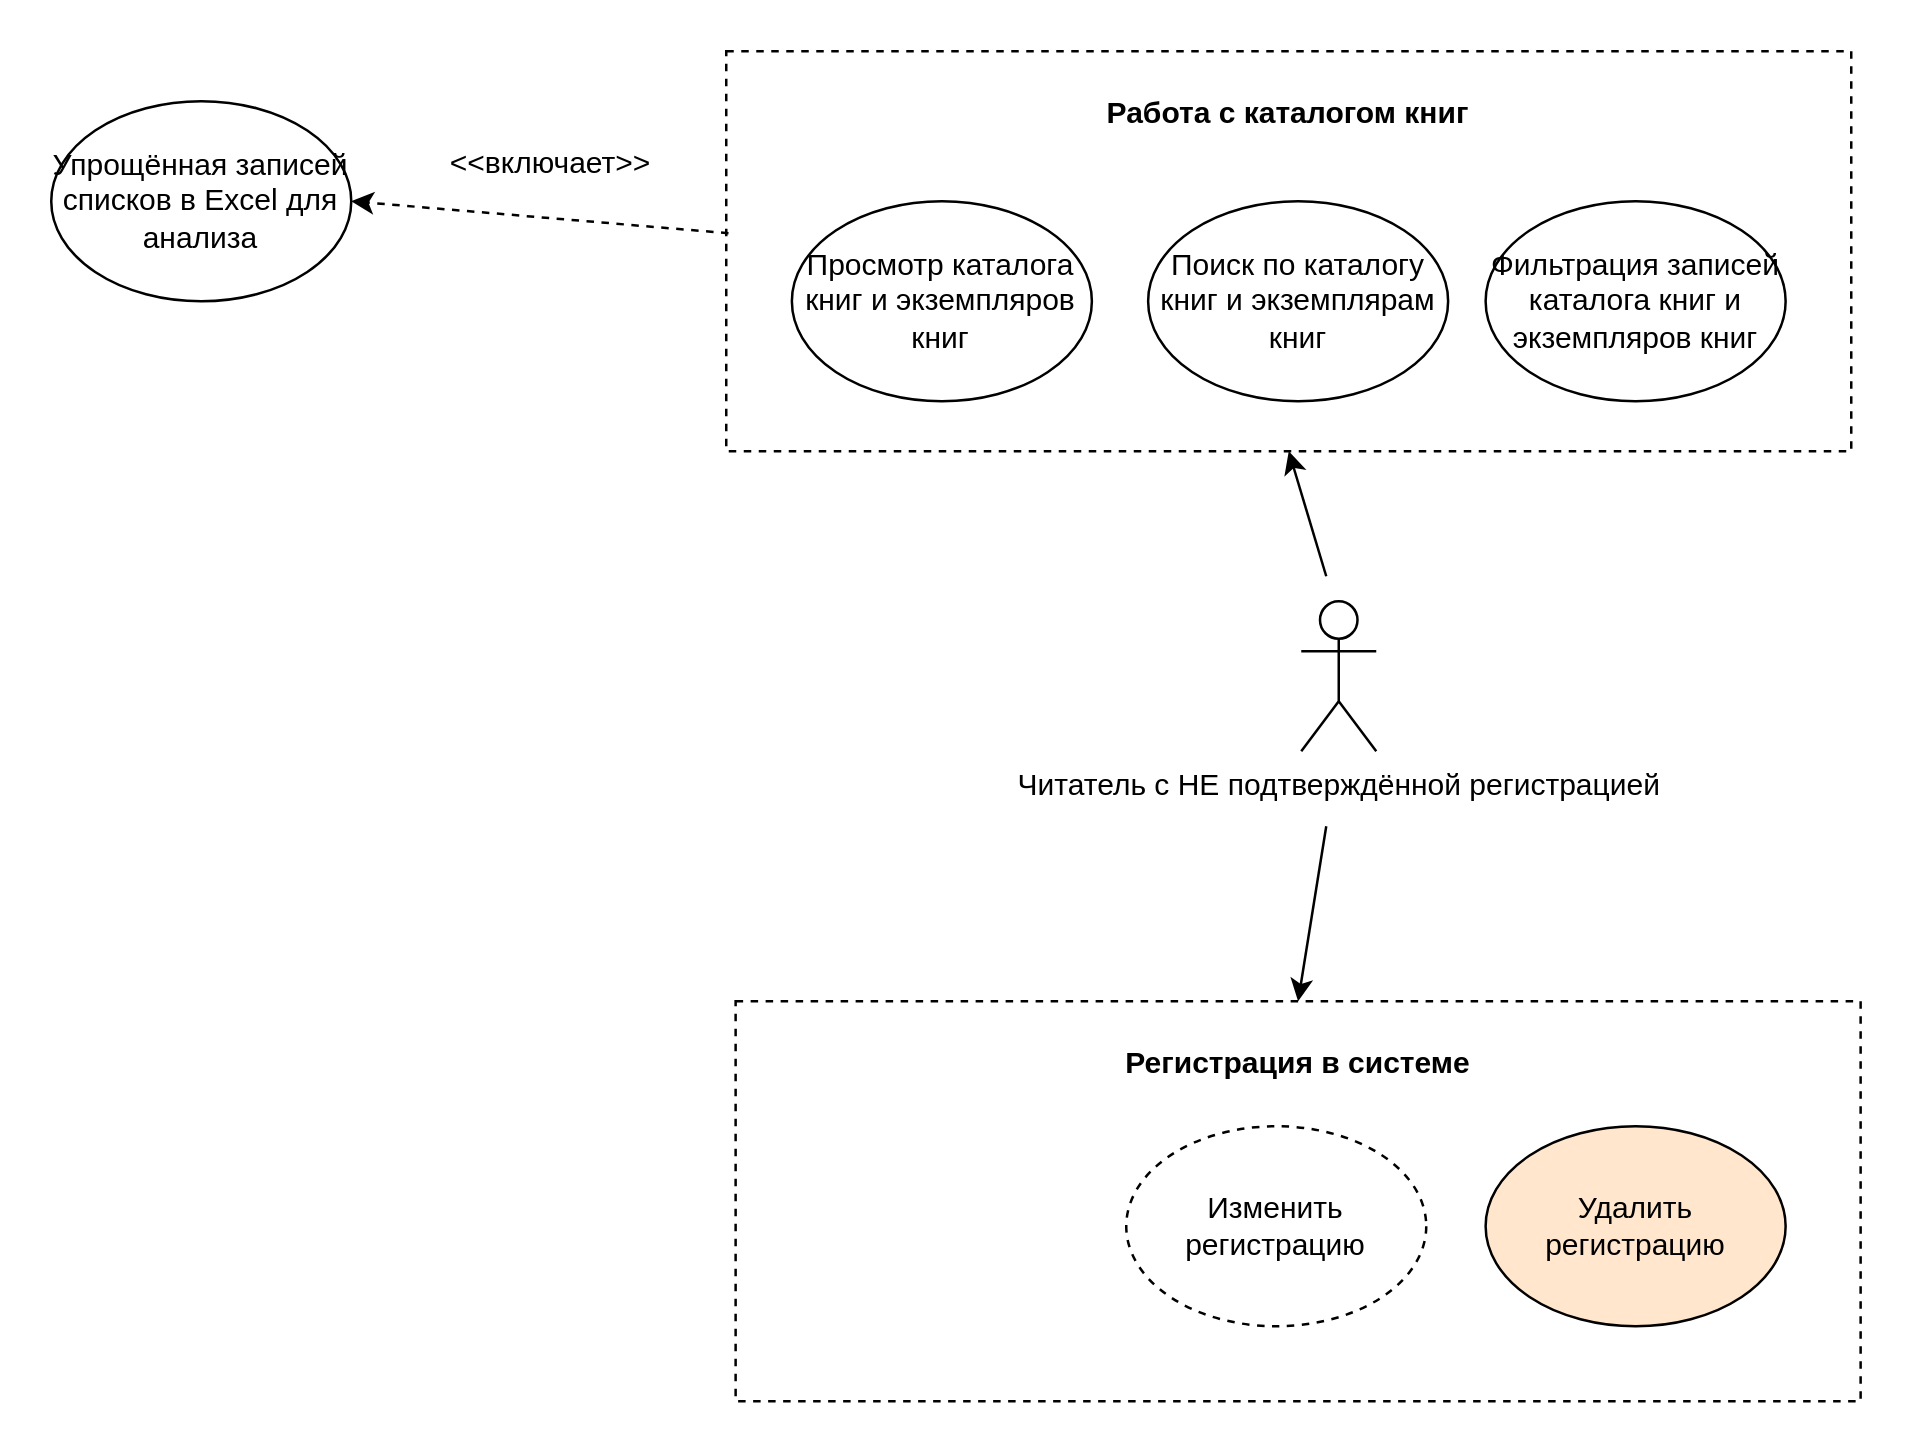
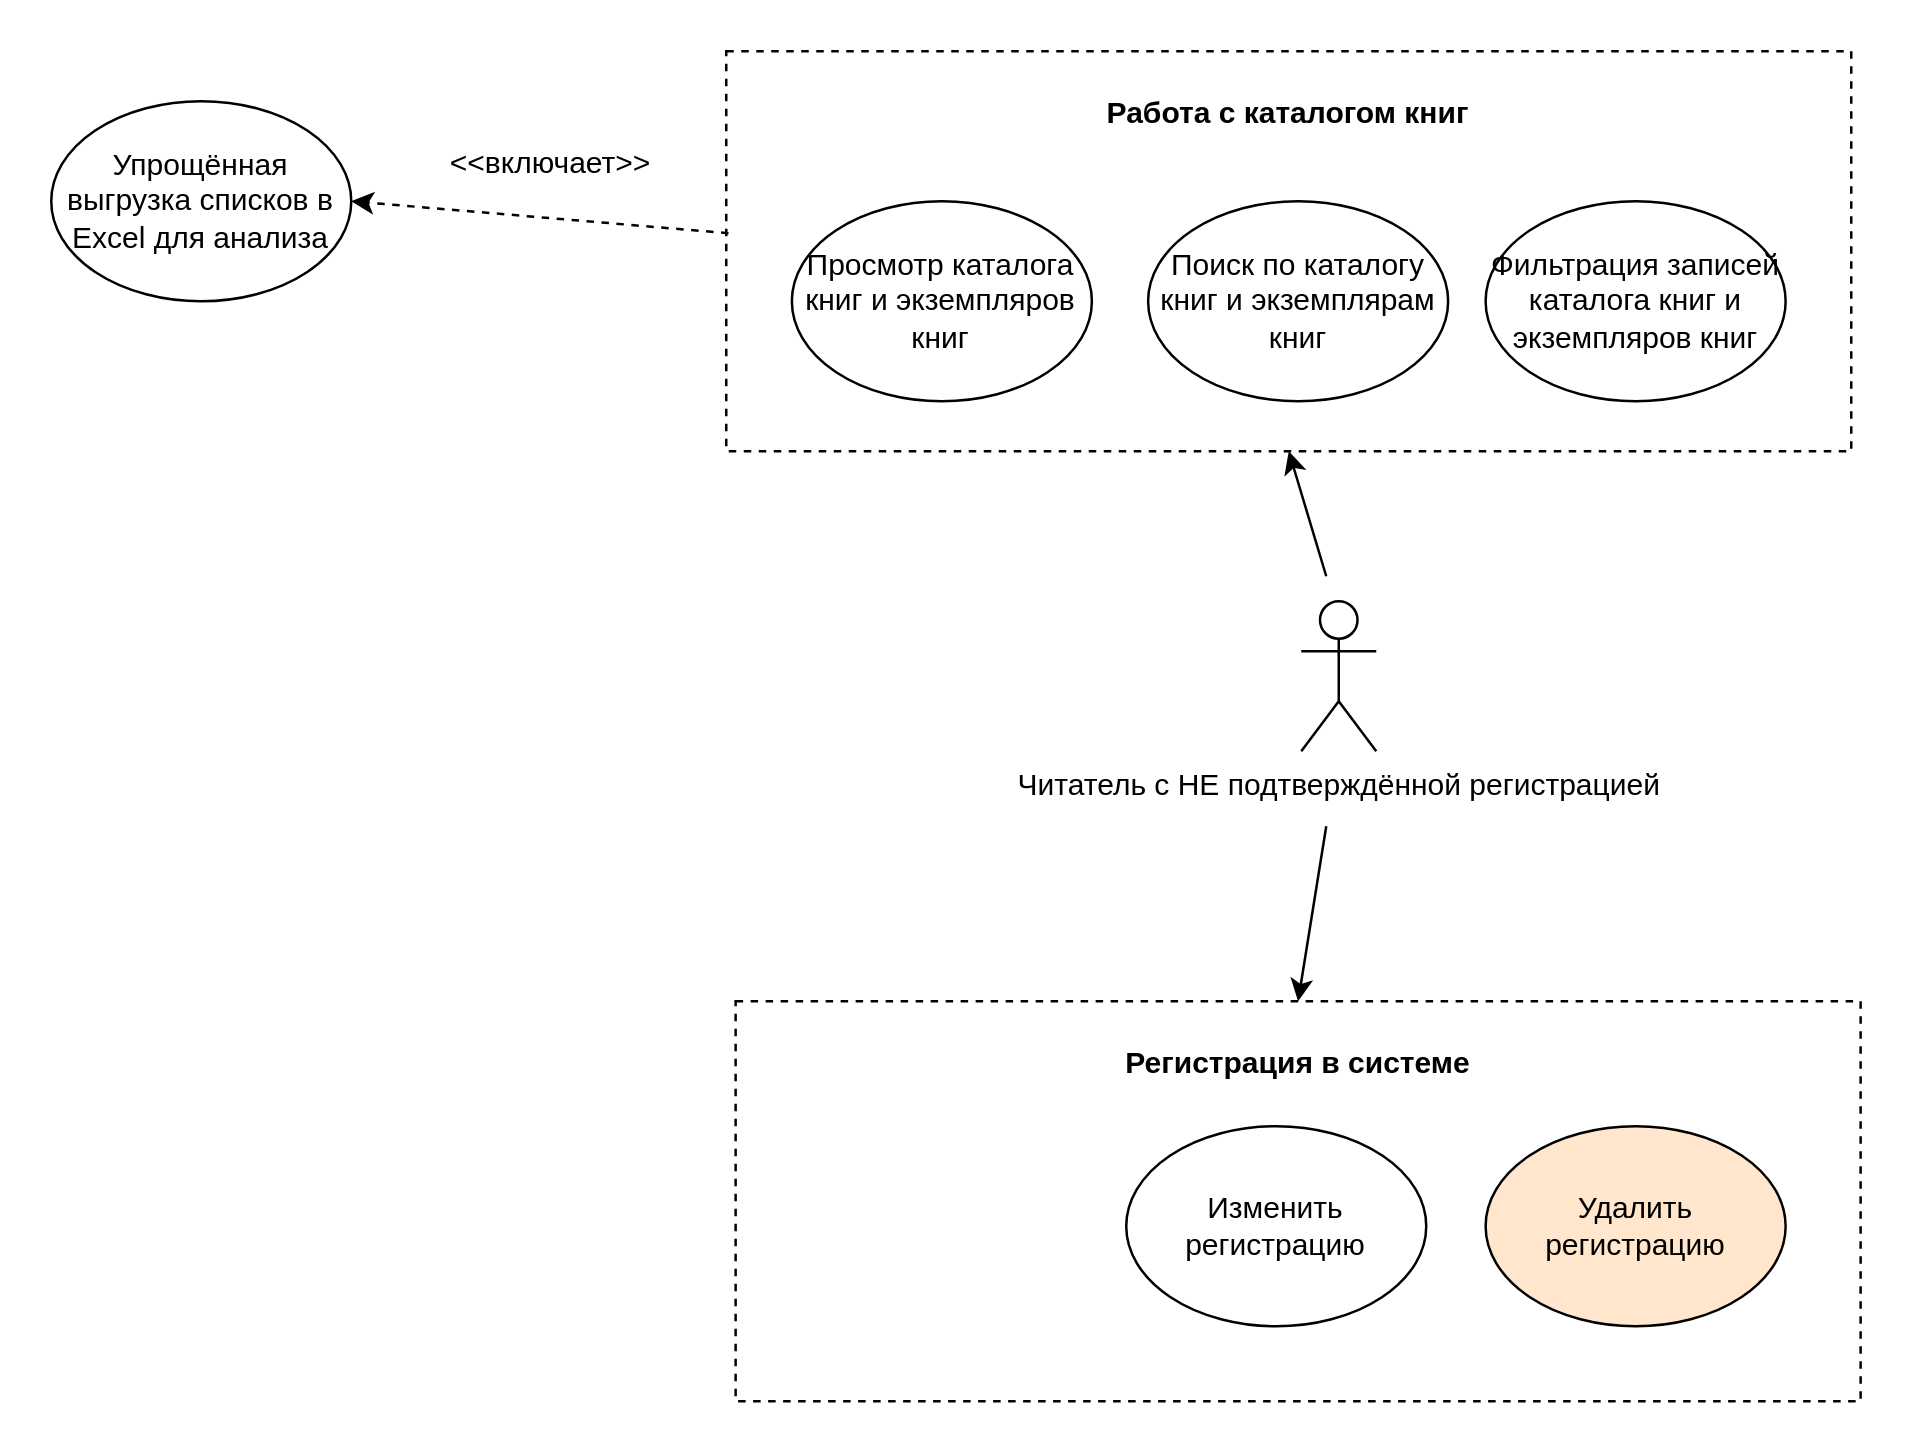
node "Упрощённая записей списков в Excel для анализа": label "Упрощённая записей списков в Excel для анализа" -> "Упрощённая выгрузка списков в Excel для анализа"
node "Изменить регистрацию": style dashed -> solid
